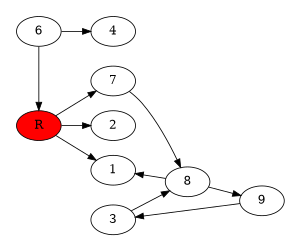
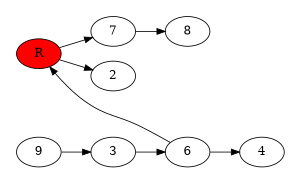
node "1": removed
edge "8" -> "9": removed
edge "3" -> "8": now "3" -> "6"
